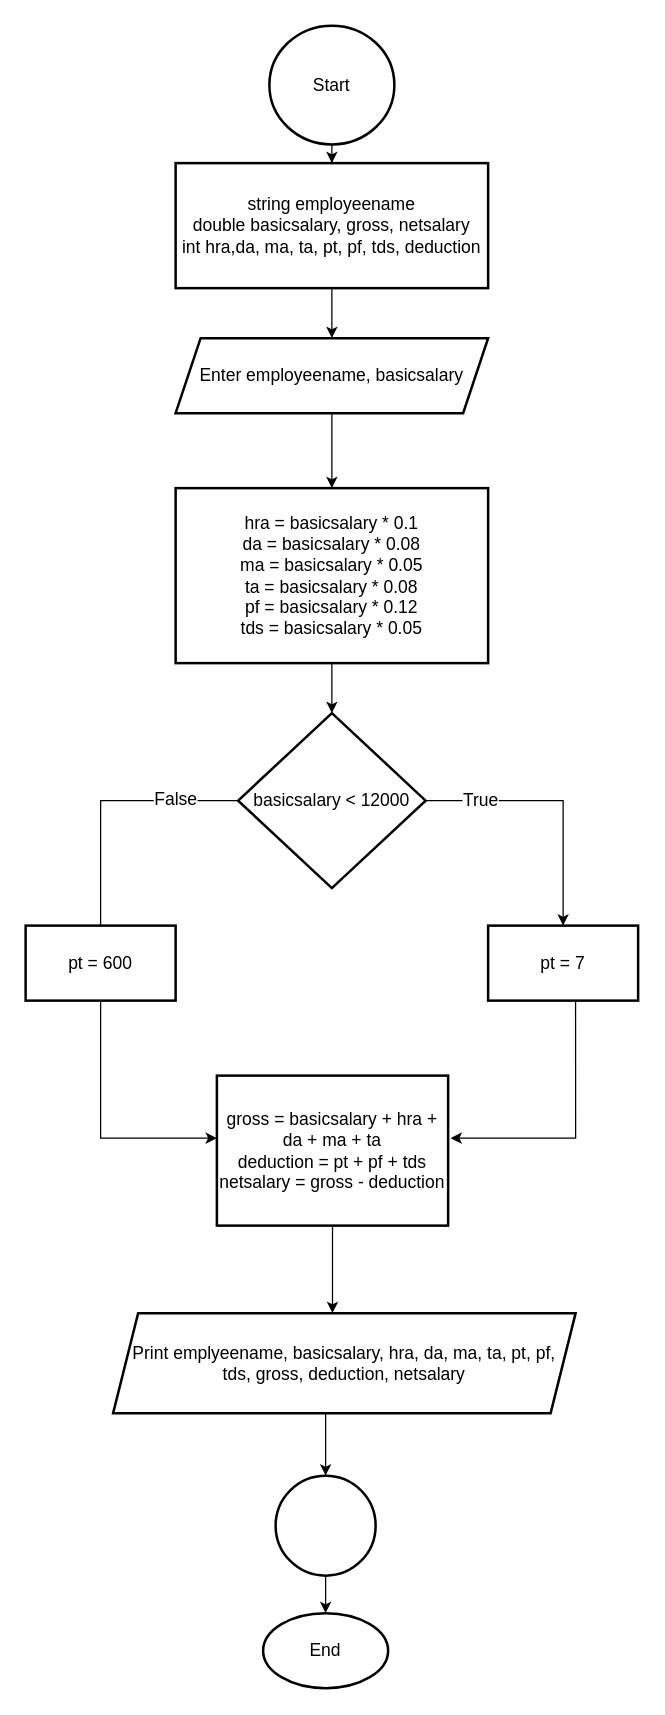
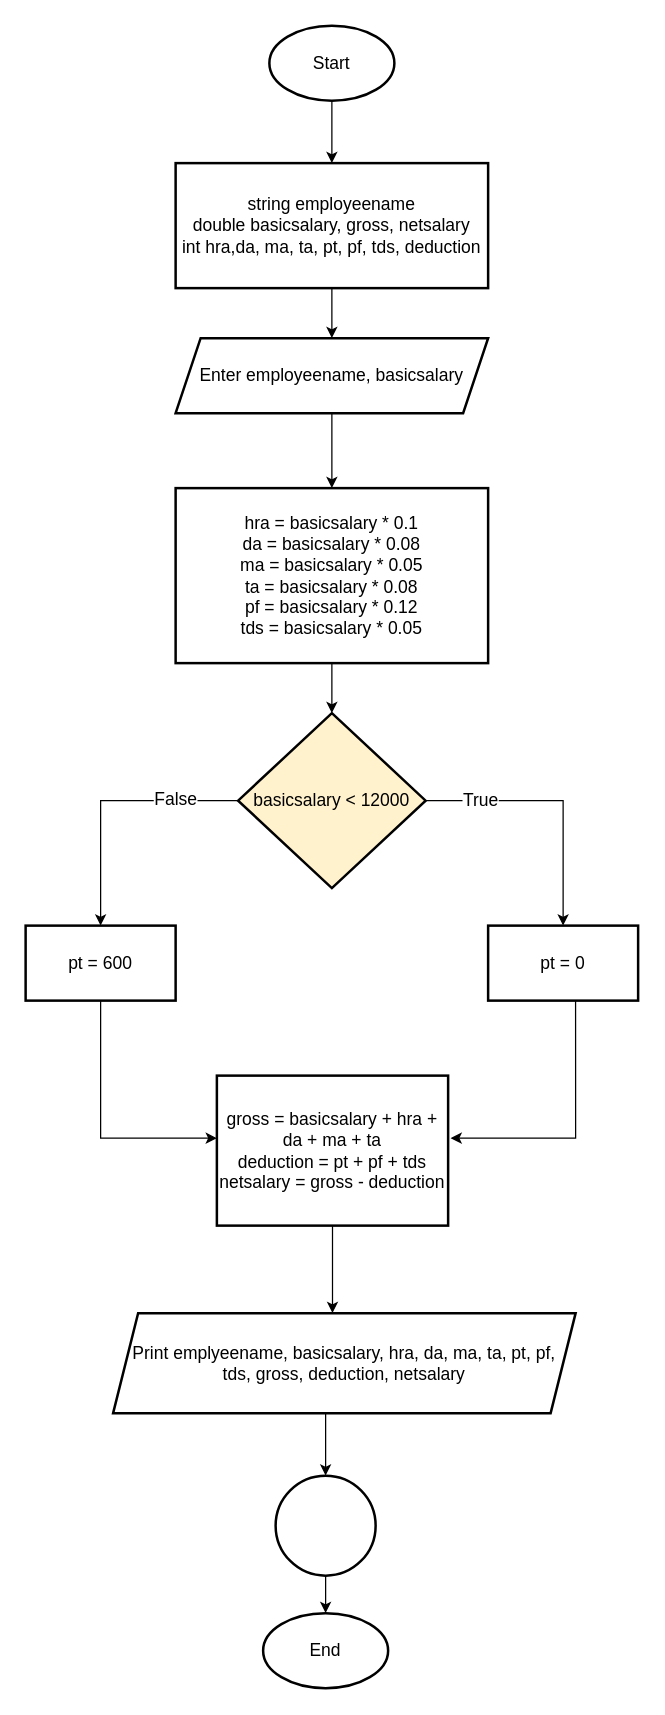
node "Start": size 125x119 -> 125x75
node "basicsalary < 12000": fillcolor #ffffff -> #fff2cc
edge "basicsalary < 12000" -- "pt = 600": arrowhead none -> classic
node "pt = 7": label "pt = 7" -> "pt = 0"
